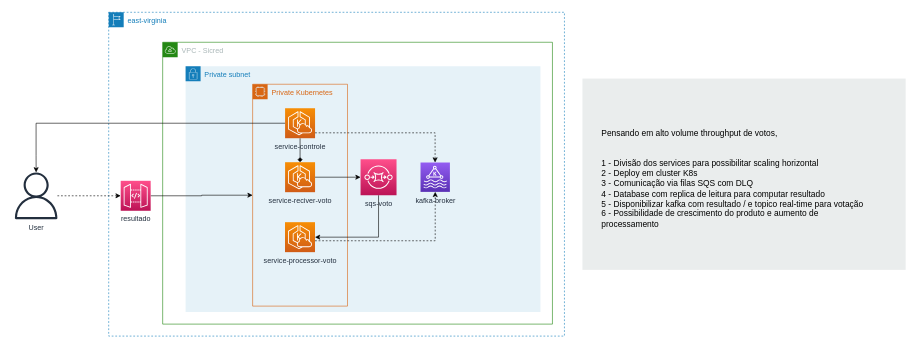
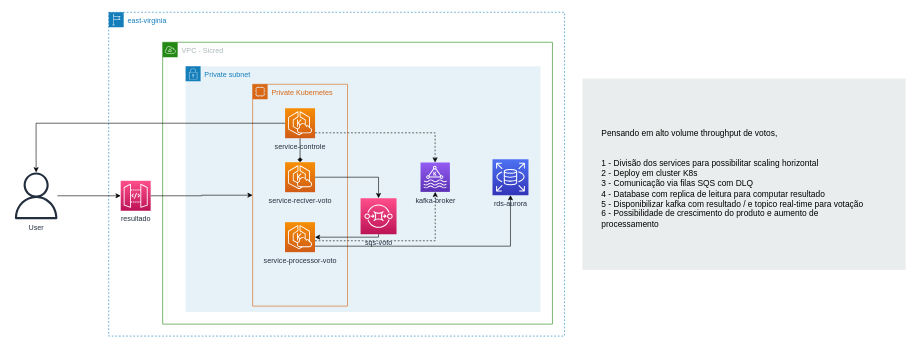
node "sqs-voto": moved (378, 177) -> (378, 216)
node "rds-aurora": added
edge "User" -> "resultado": style dashed -> solid
edge "service-processor-voto" -> "rds-aurora": added
